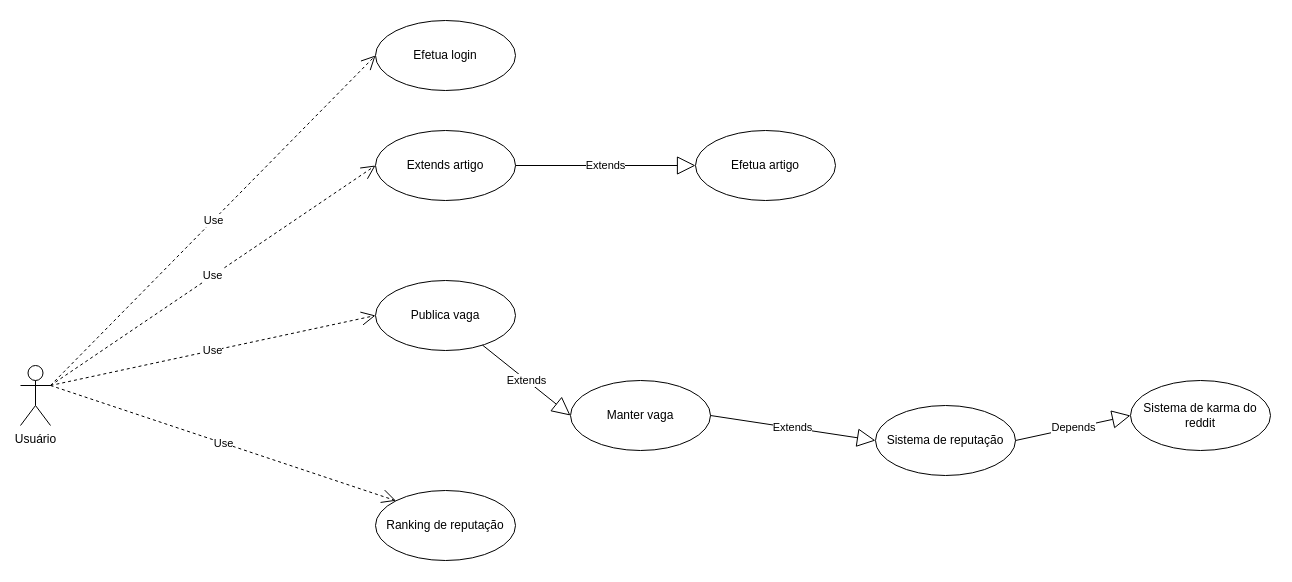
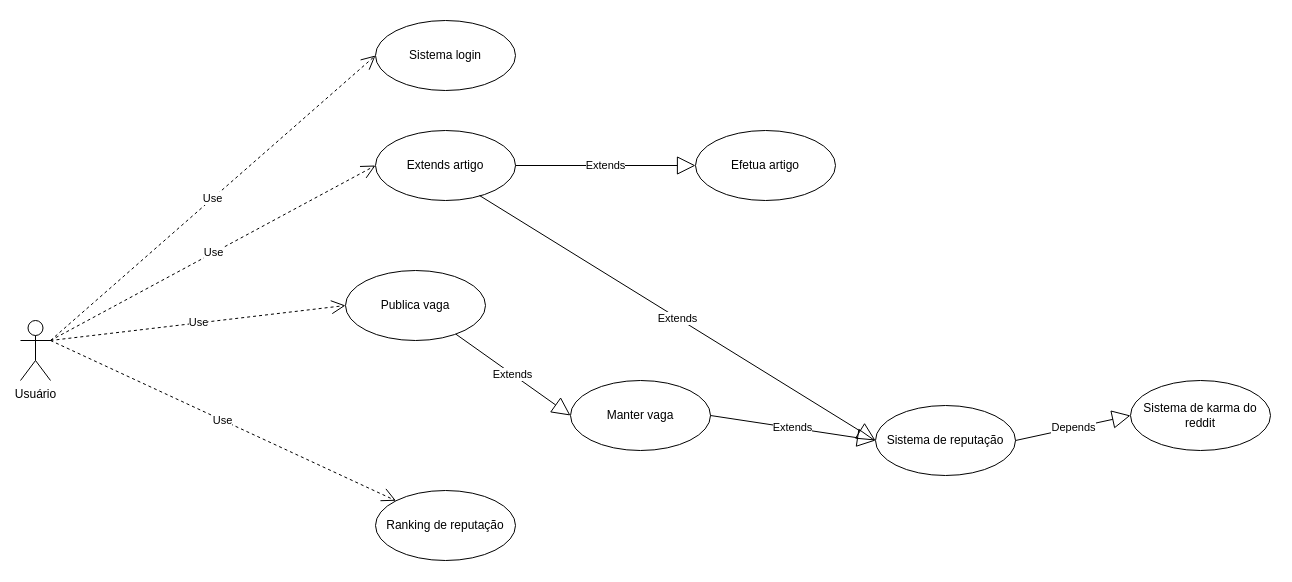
node "Efetua login": label "Efetua login" -> "Sistema login"
edge "Extends artigo" -> "Sistema de reputação": added, label "Extends"
node "Publica vaga": moved (446, 316) -> (416, 306)
node "Usuário": moved (36, 396) -> (36, 351)
